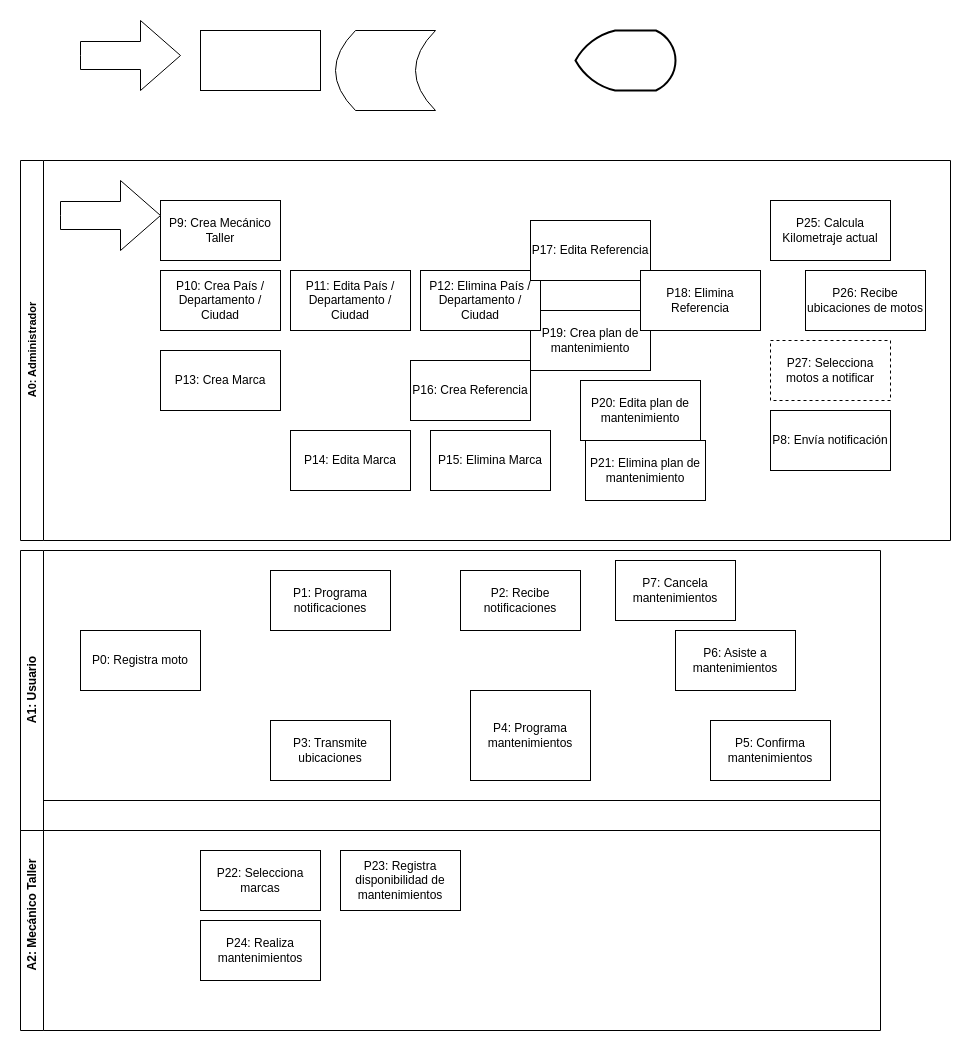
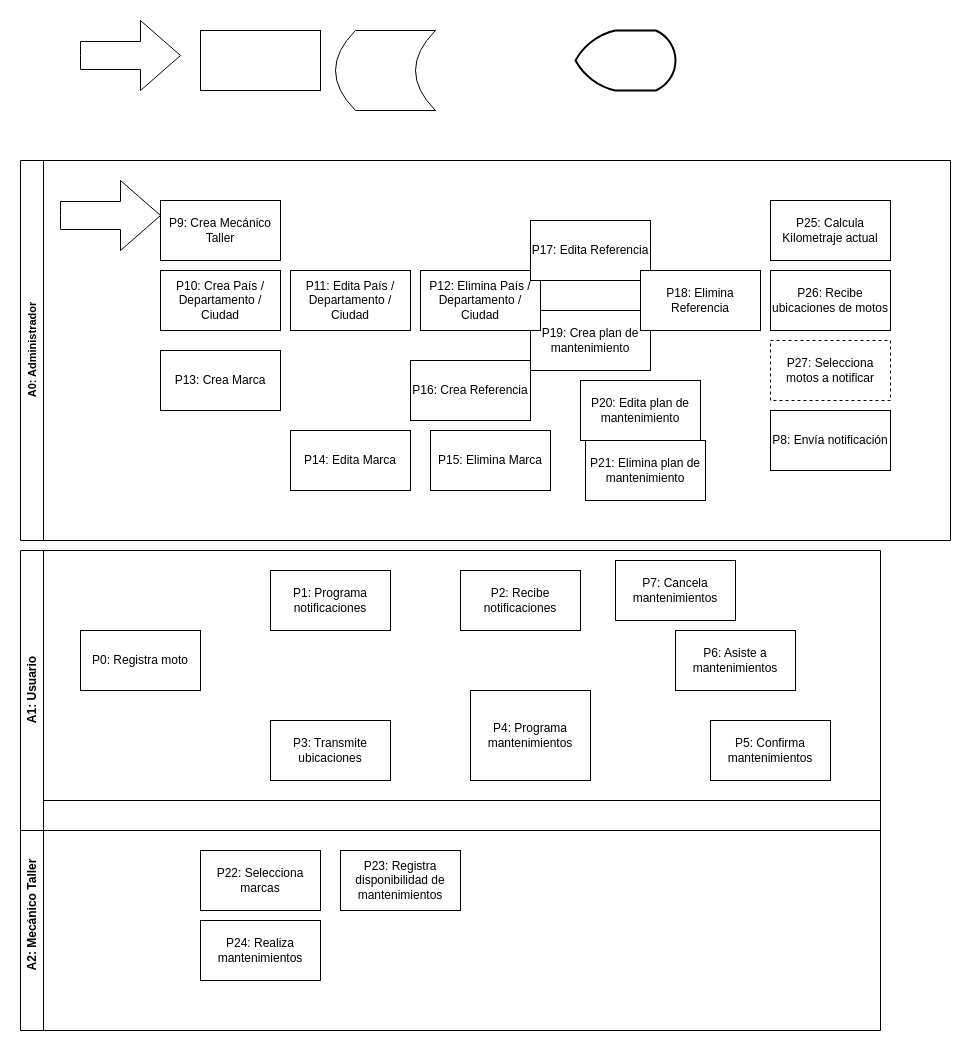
node "P26: Recibe ubicaciones de motos": moved (866, 301) -> (831, 301)
